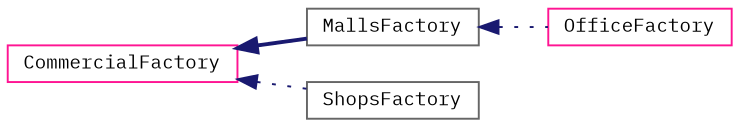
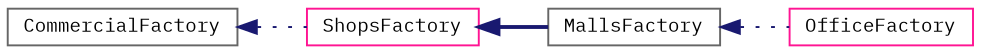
edge "MallsFactory" -> "CommercialFactory": now "MallsFactory" -> "ShopsFactory"
node "CommercialFactory": color deeppink -> gray40
node "ShopsFactory": color gray40 -> deeppink
